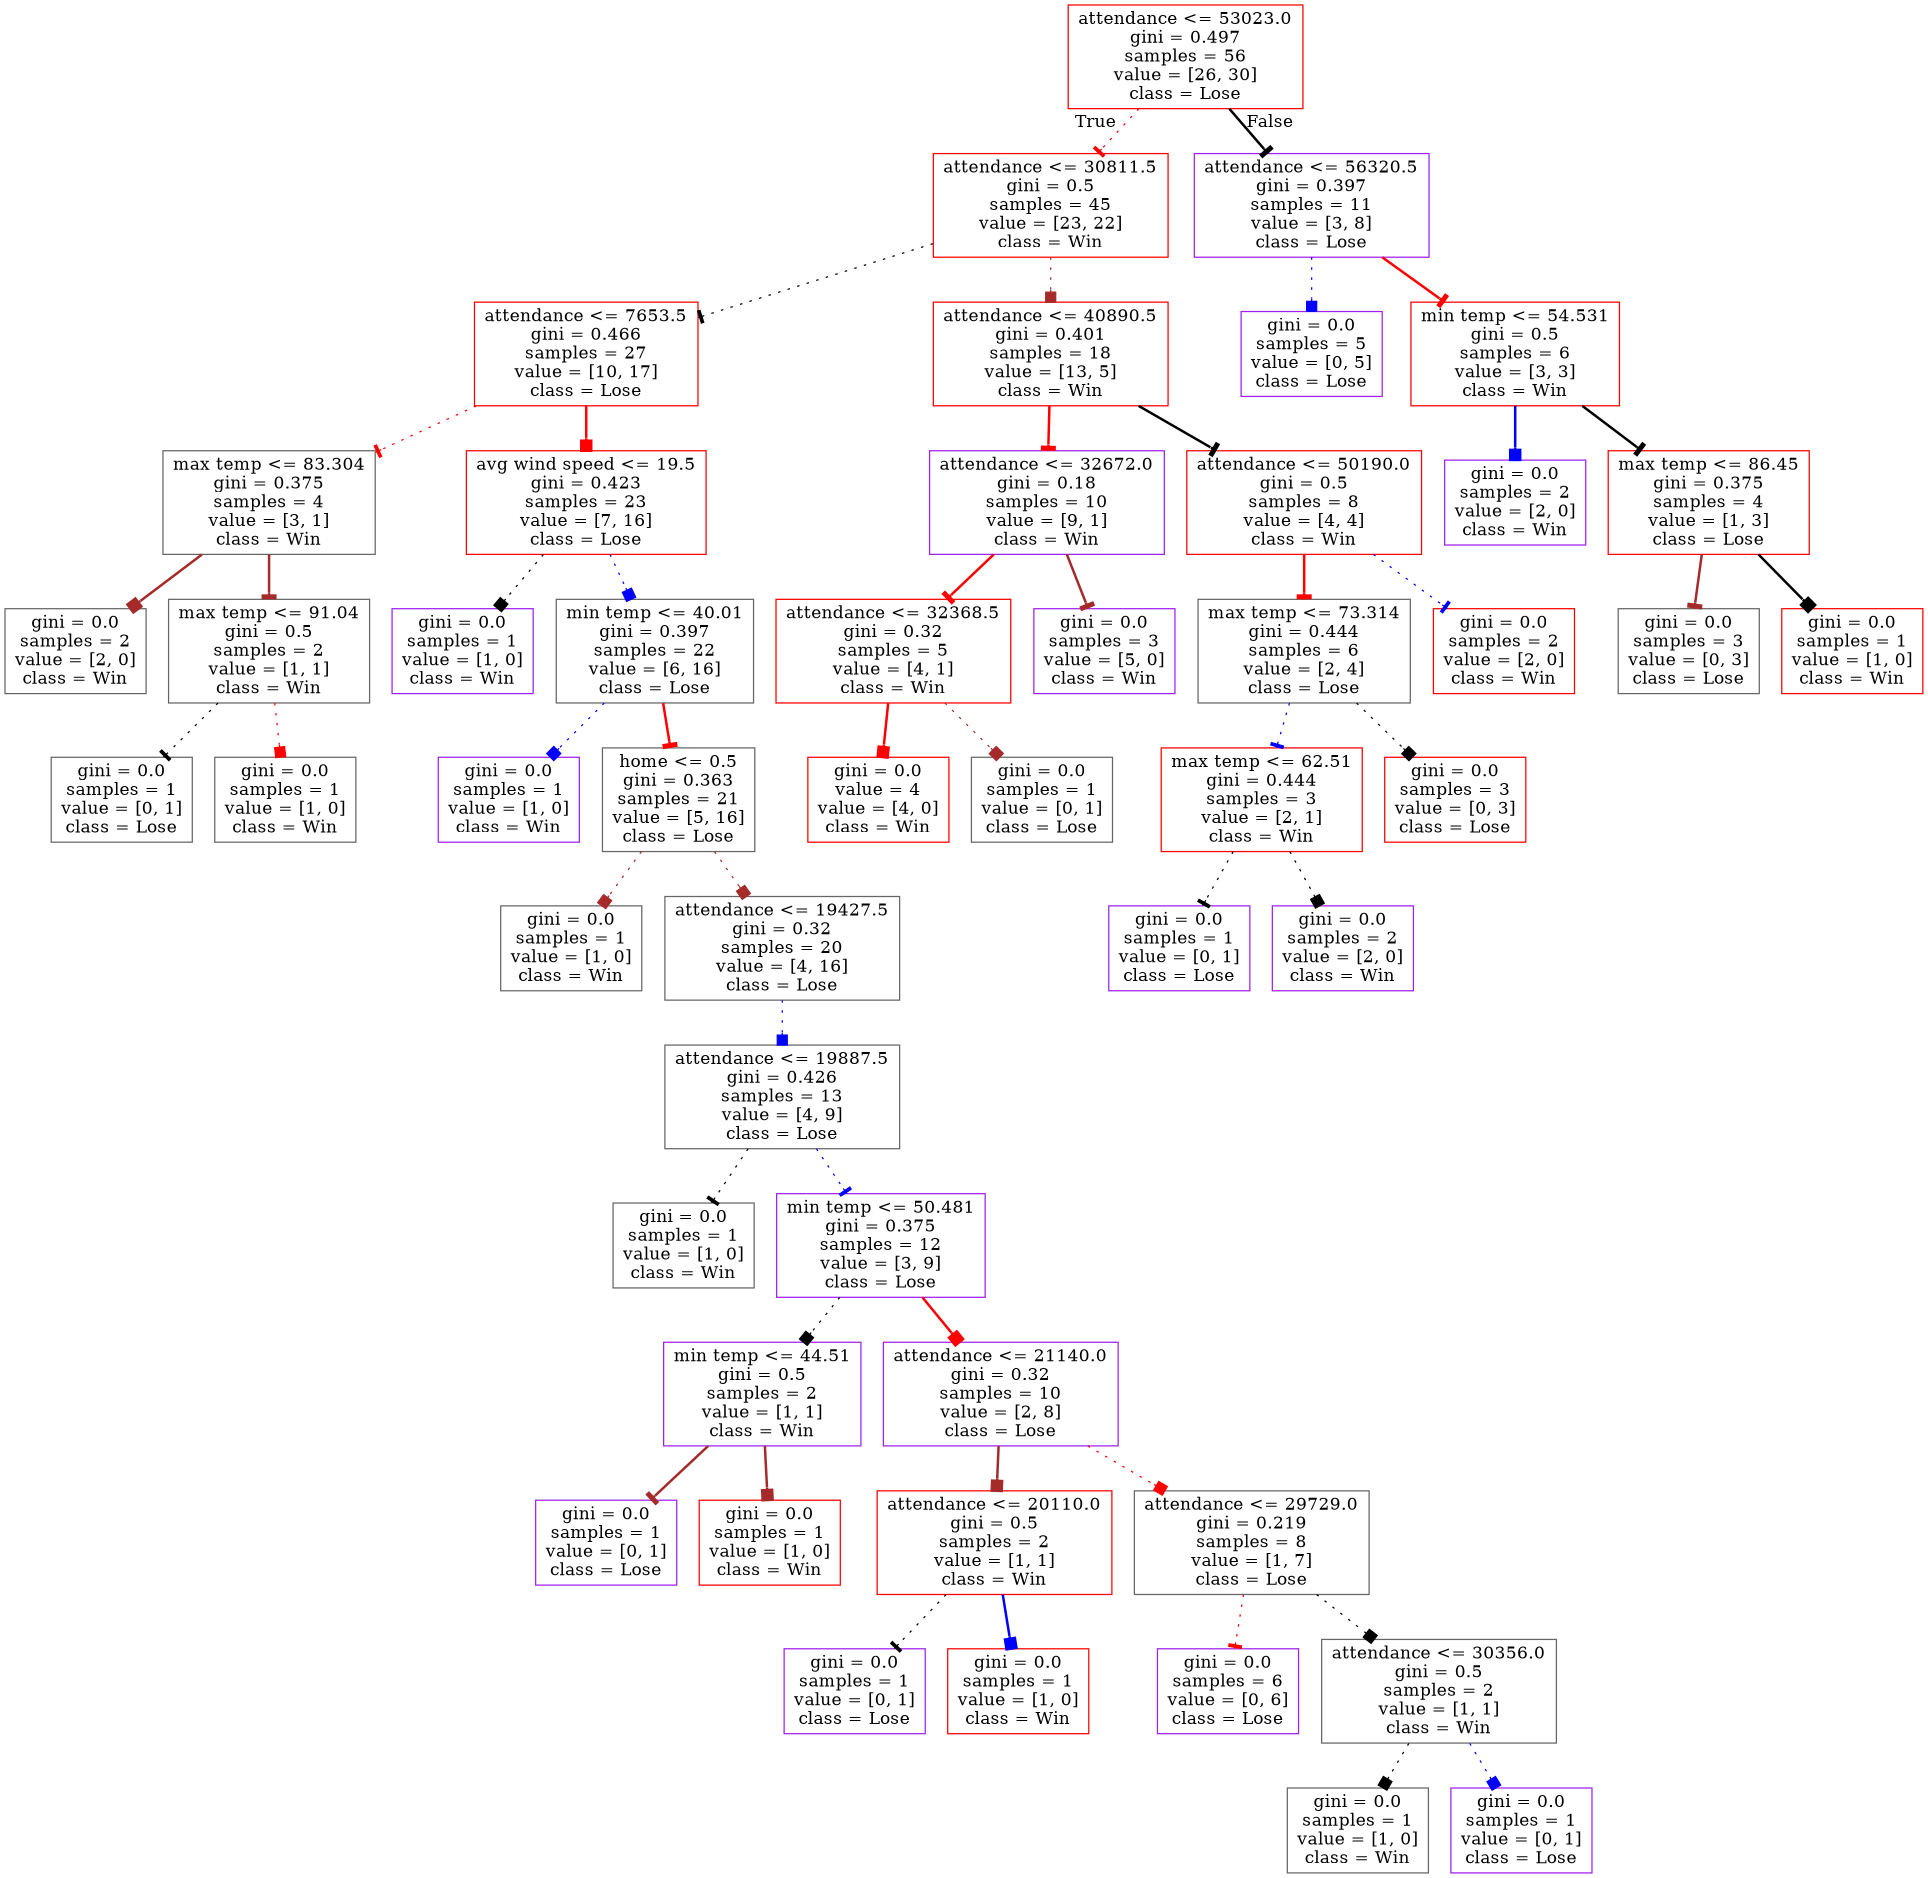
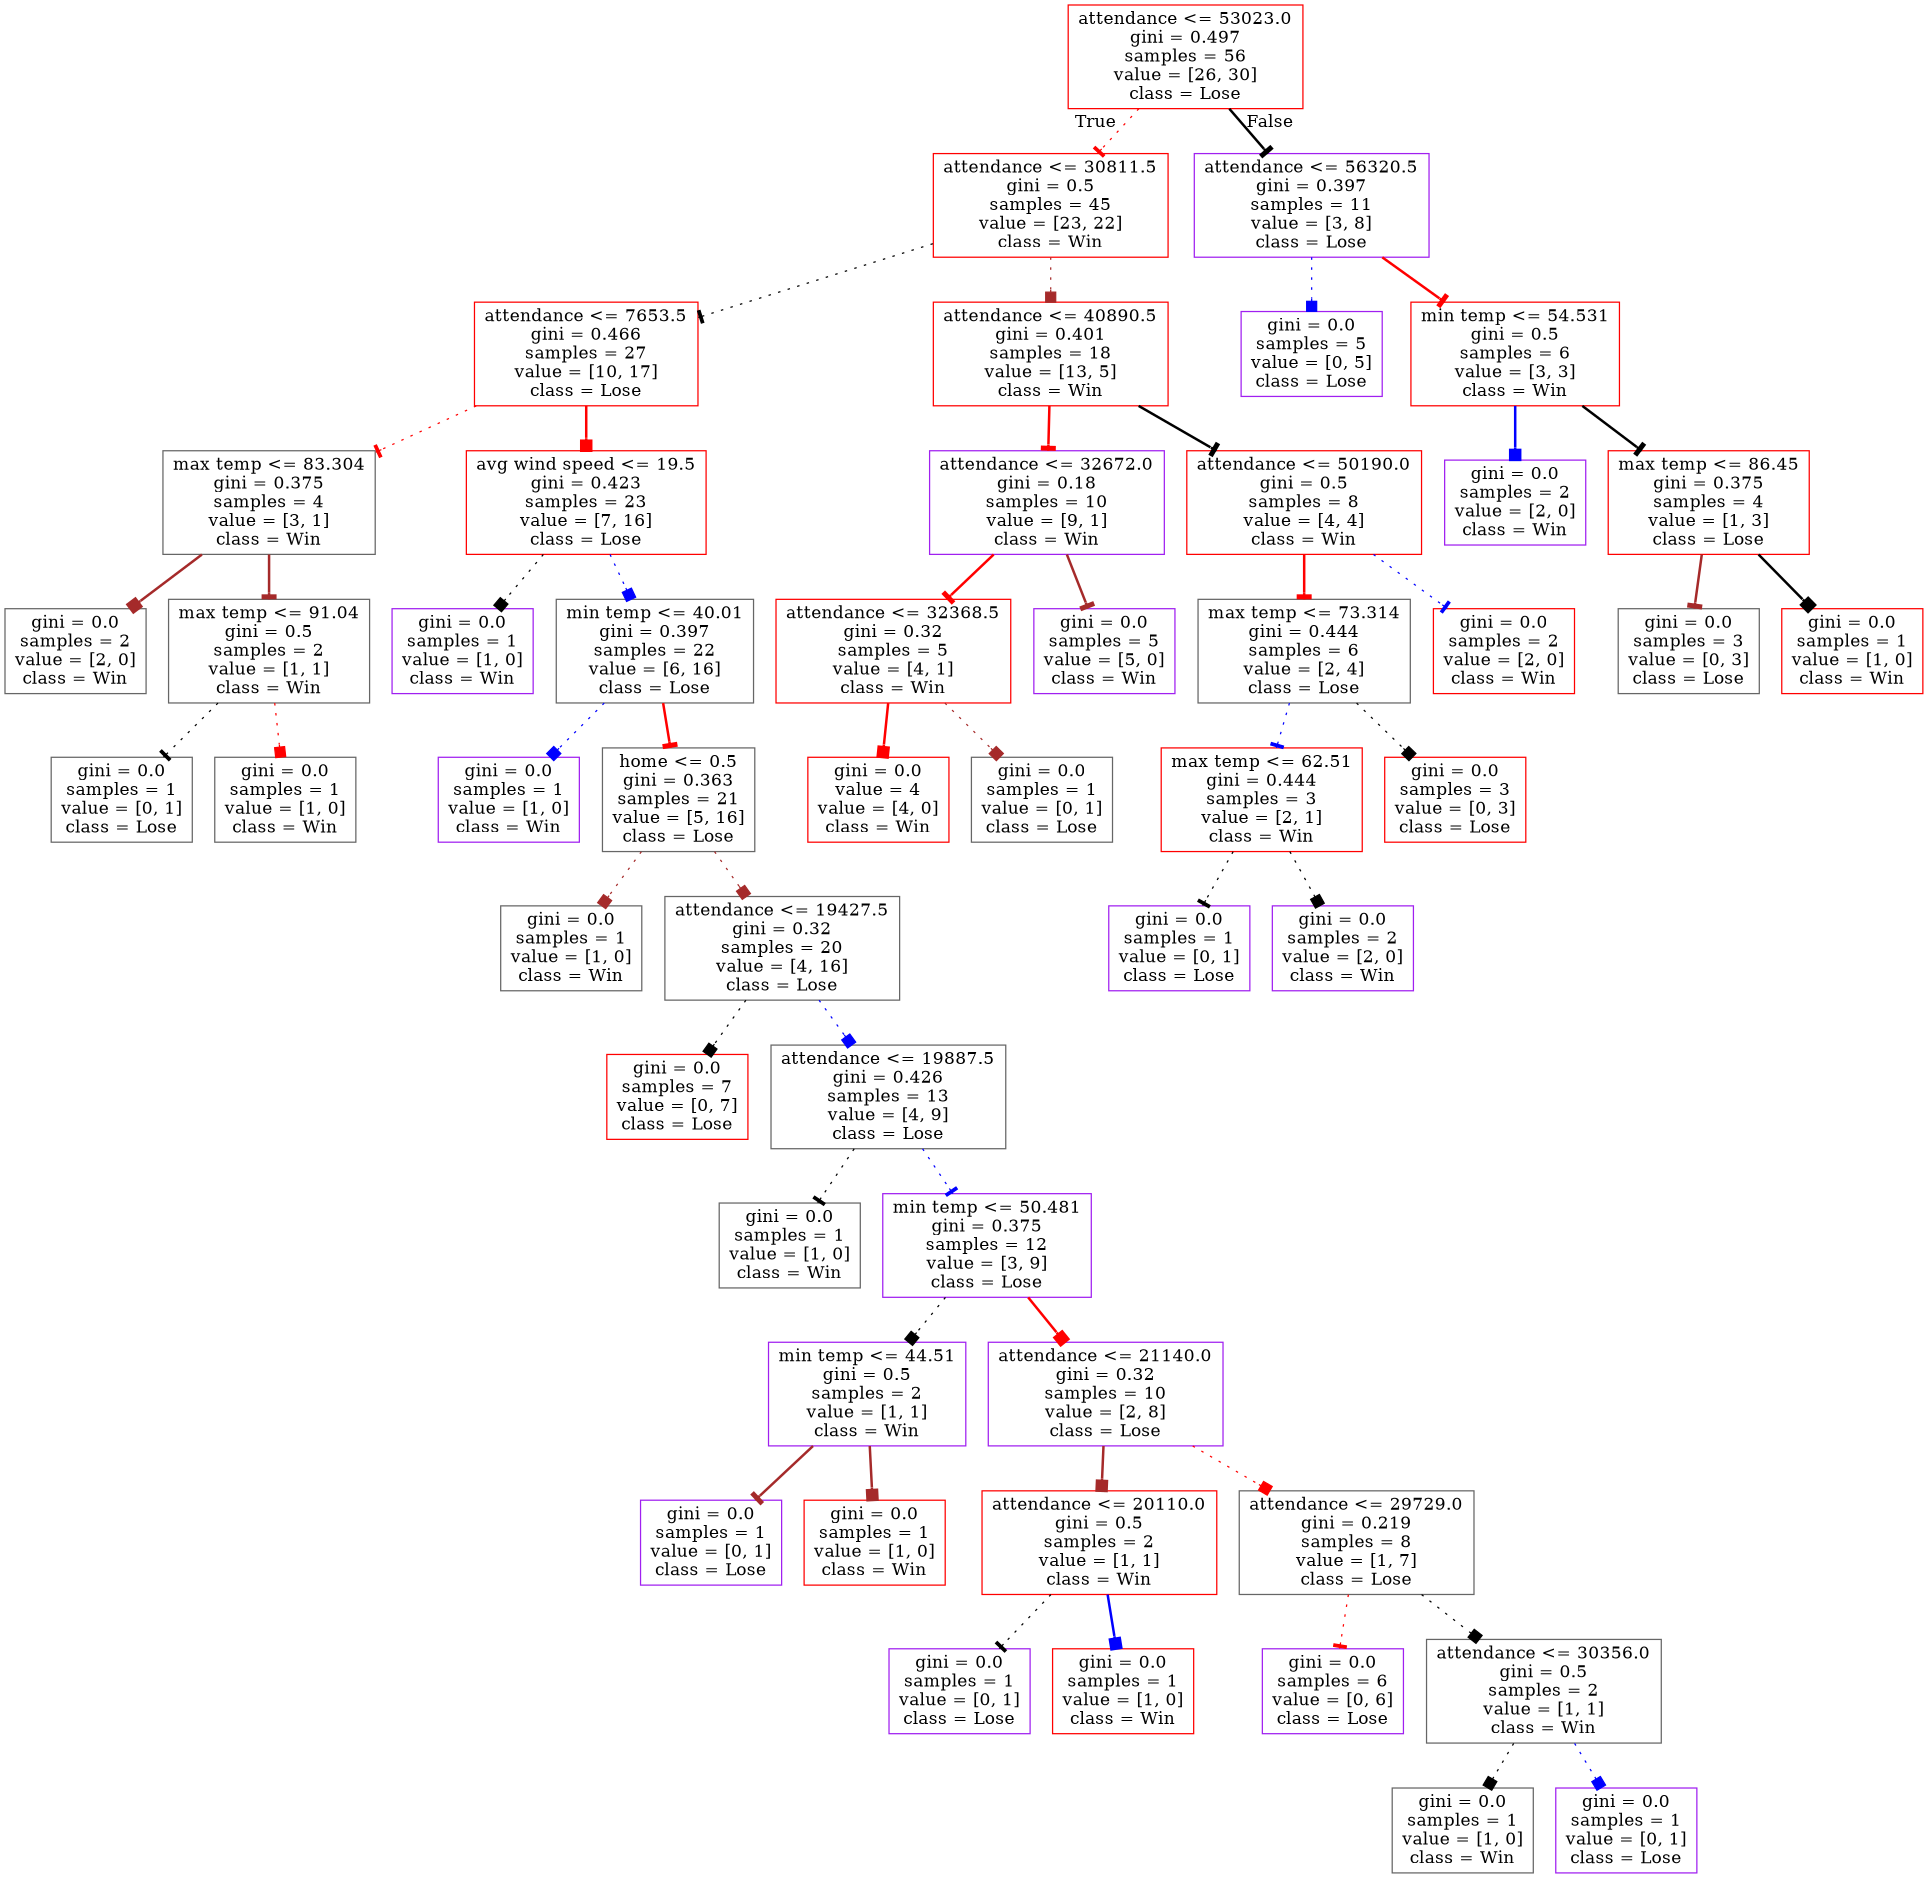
node "gini = 0.0 samples = 3 value = [5, 0] class = Win": label "gini = 0.0 samples = 3 value = [5, 0] class = Win" -> "gini = 0.0 samples = 5 value = [5, 0] class = Win"
node "gini = 0.0 samples = 7 value = [0, 7] class = Lose": added
